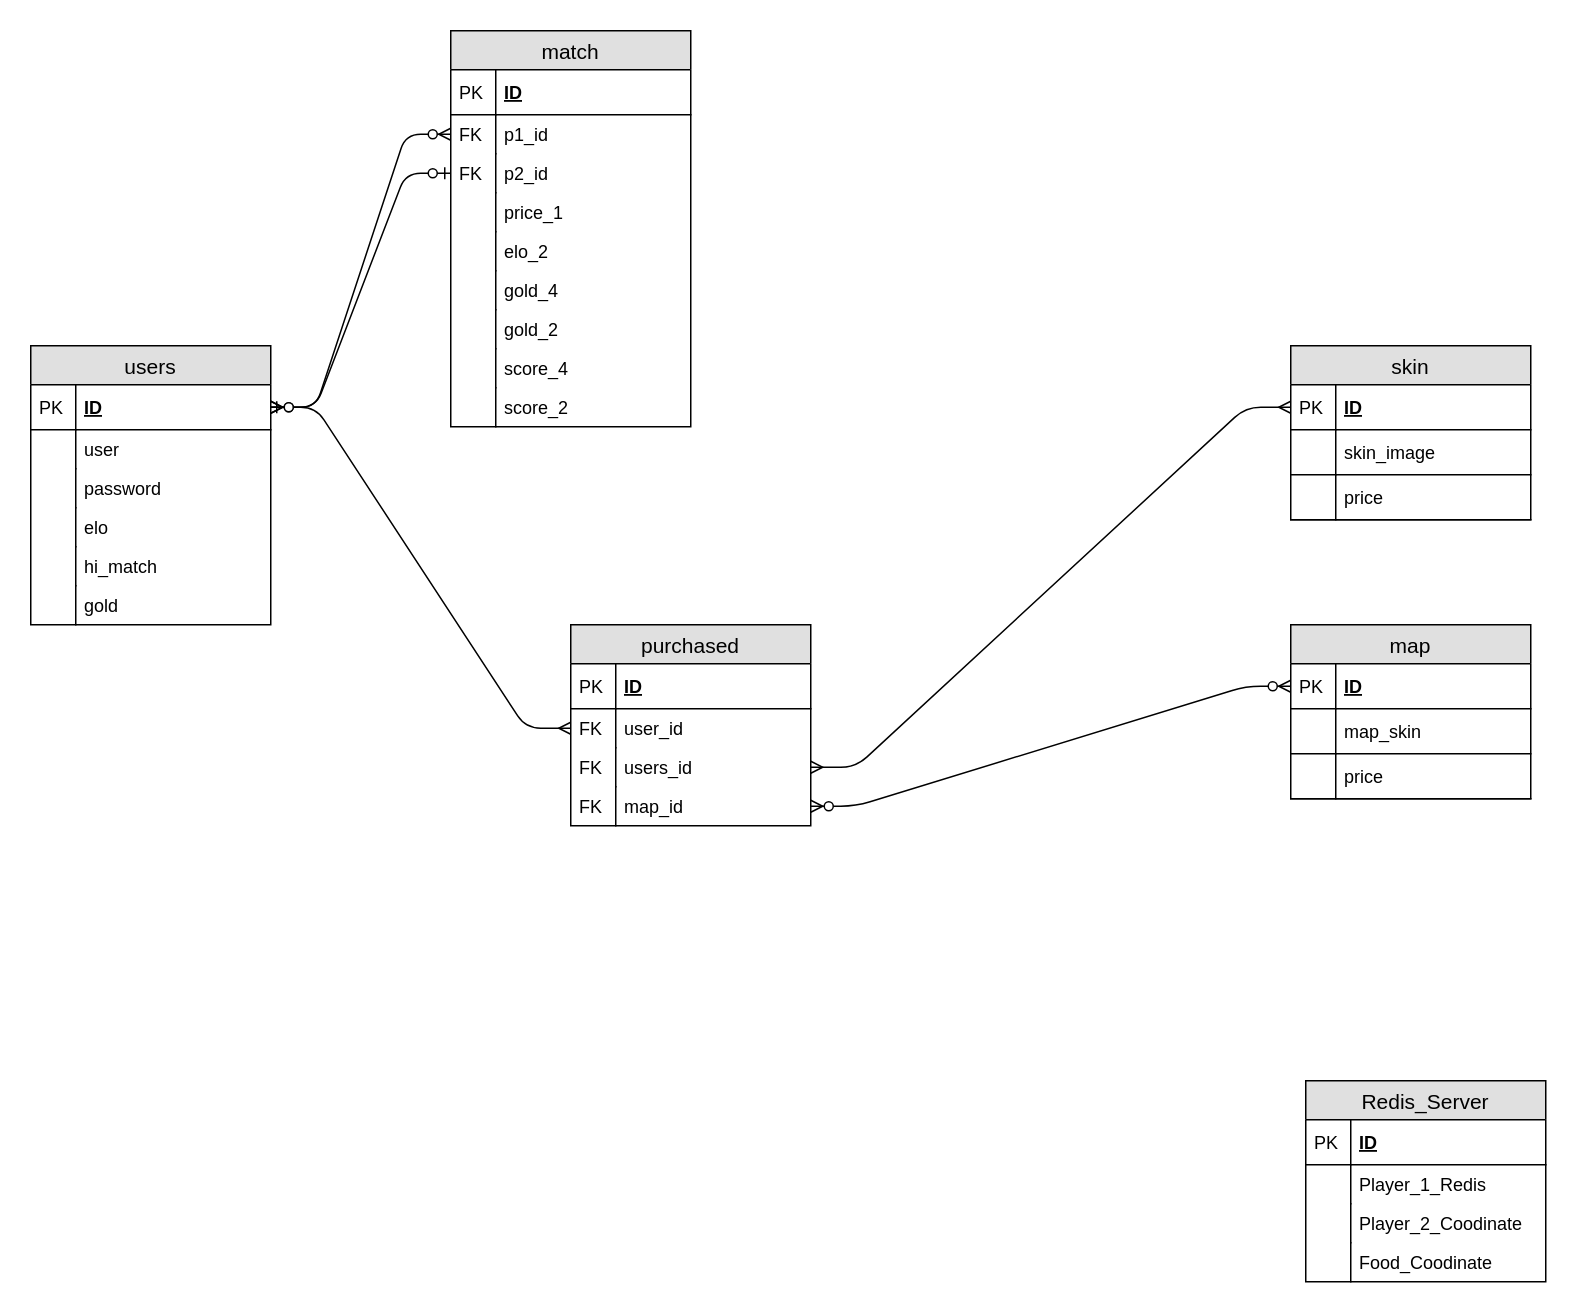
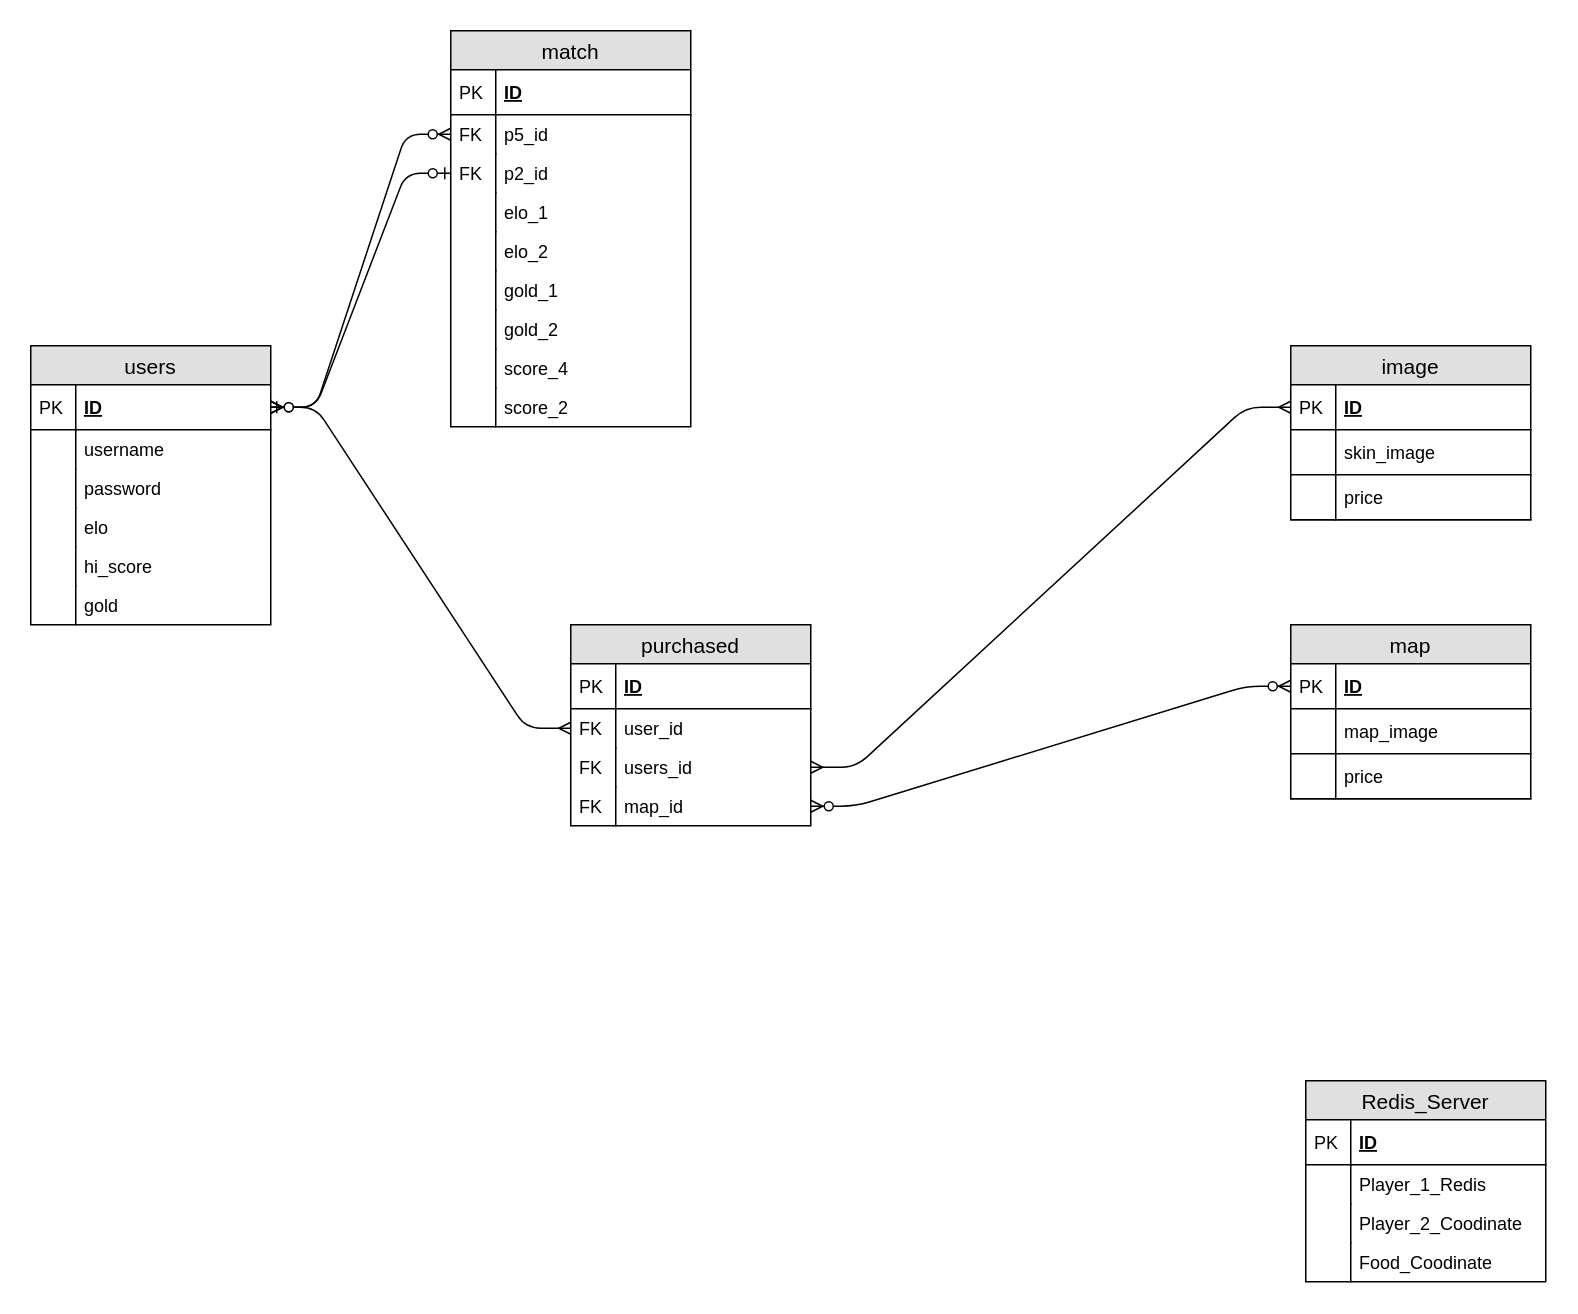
node "p1_id": label "p1_id" -> "p5_id"
node "price_1": label "price_1" -> "elo_1"
node "gold_4": label "gold_4" -> "gold_1"
node "skin": label "skin" -> "image"
node "user": label "user" -> "username"
node "hi_match": label "hi_match" -> "hi_score"
node "map_skin": label "map_skin" -> "map_image"
